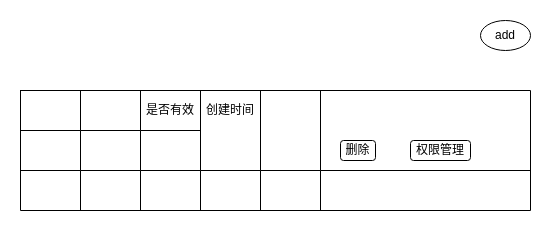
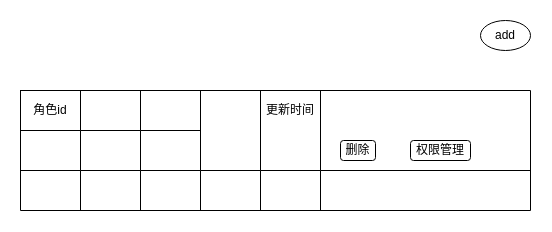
node "角色id": added
node "是否有效": removed
node "创建时间": removed
node "更新时间": added
